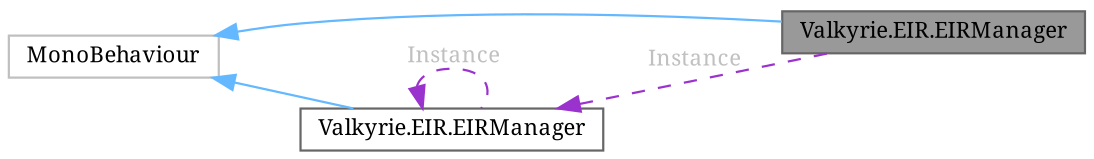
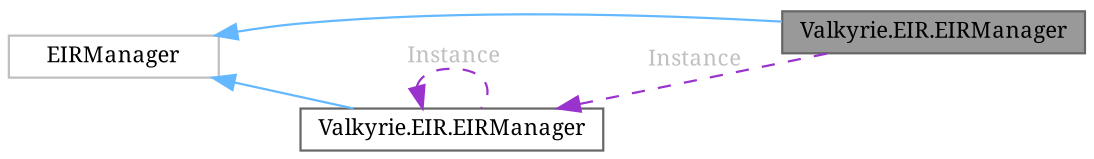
node "MonoBehaviour": label "MonoBehaviour" -> "EIRManager"
